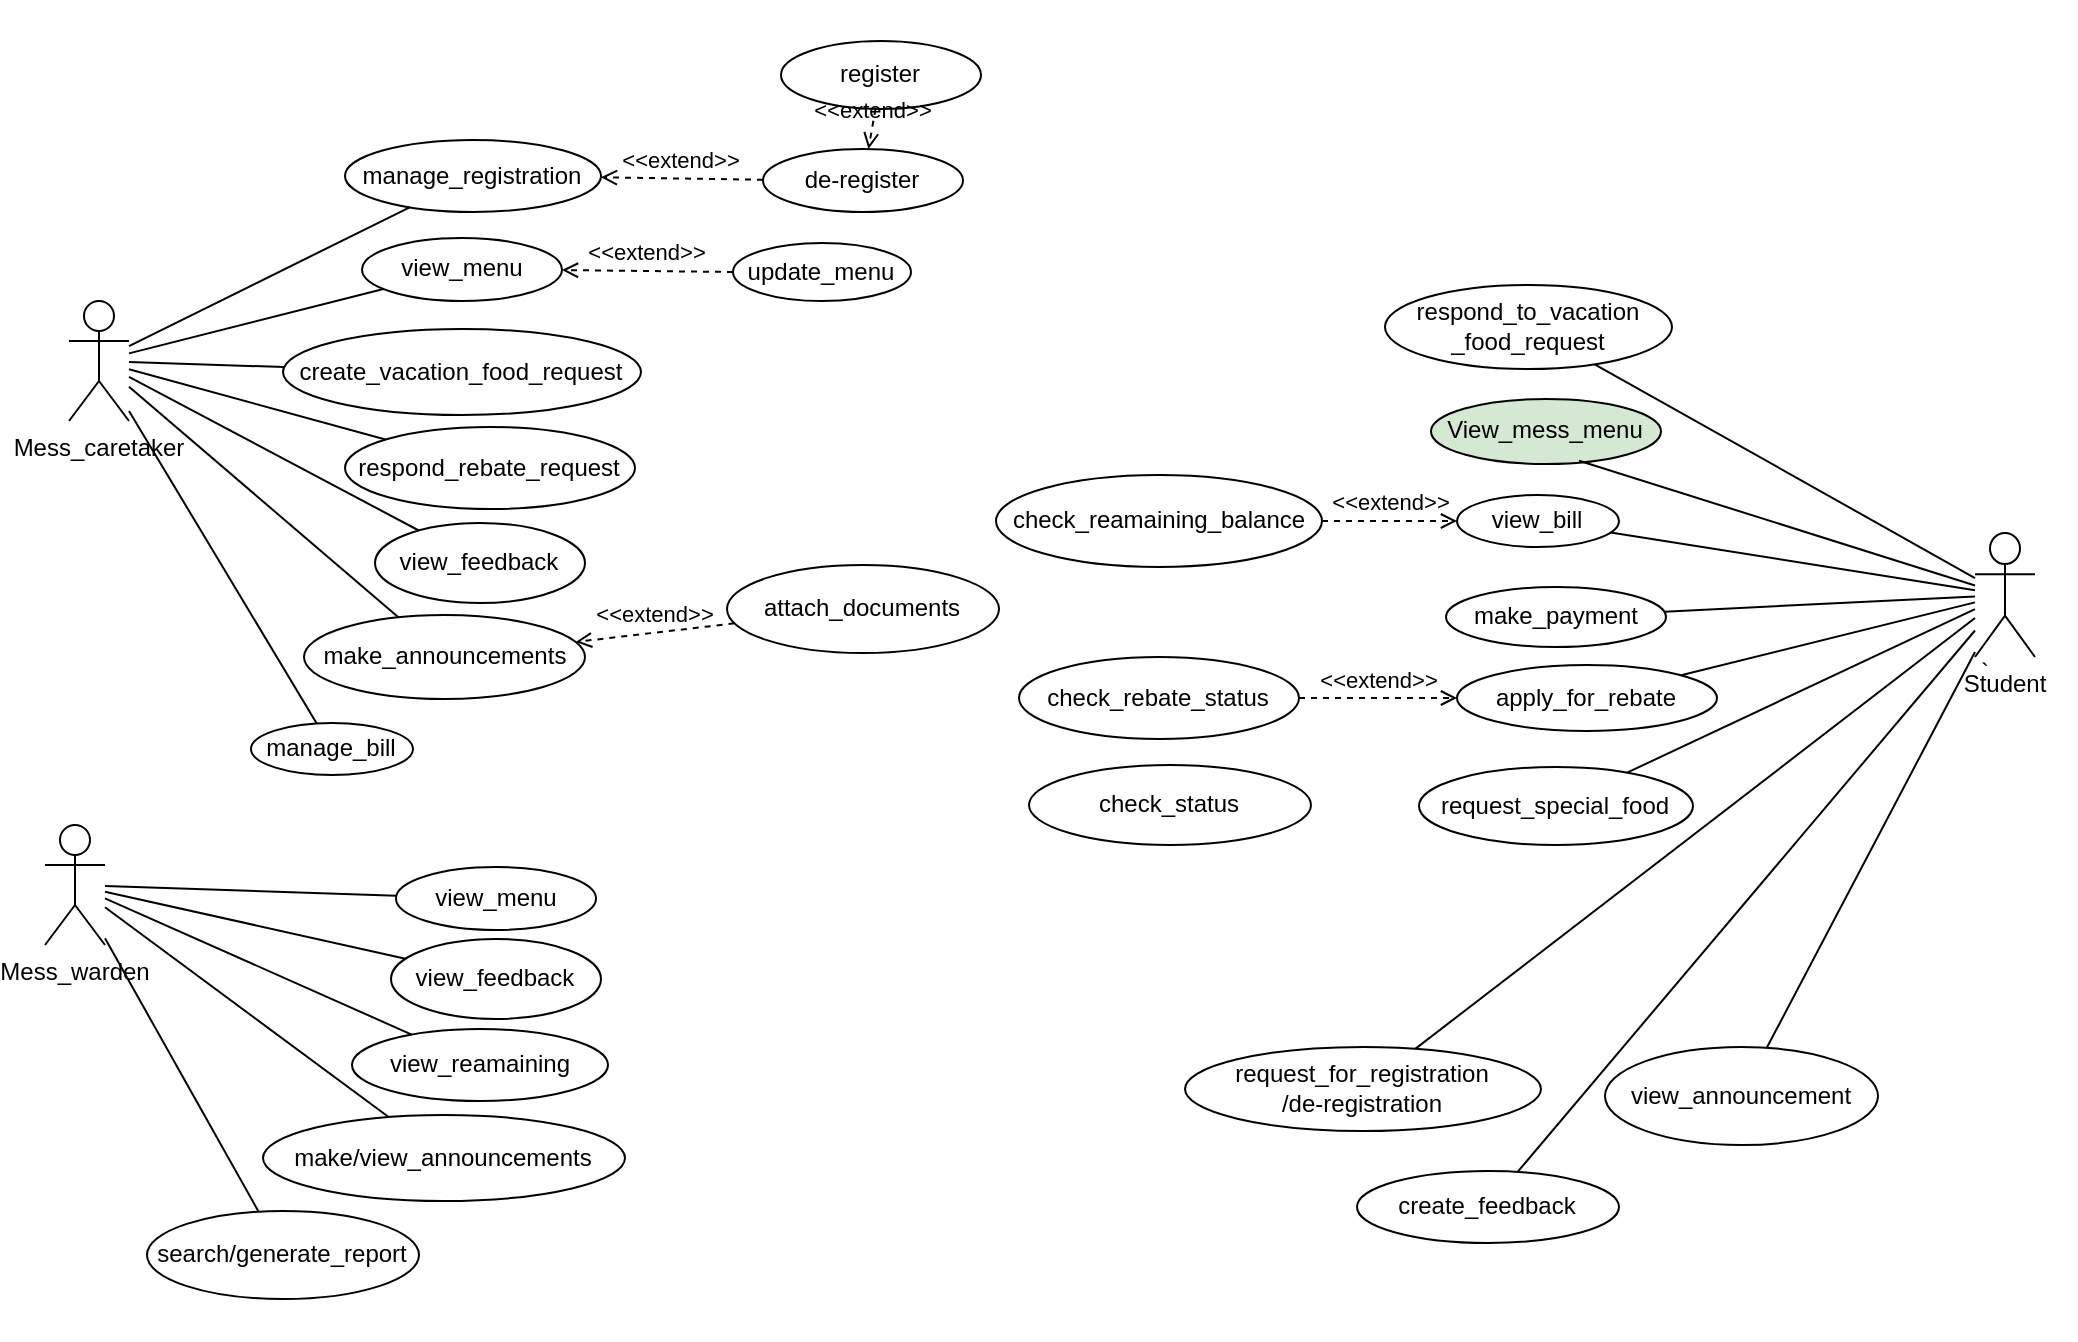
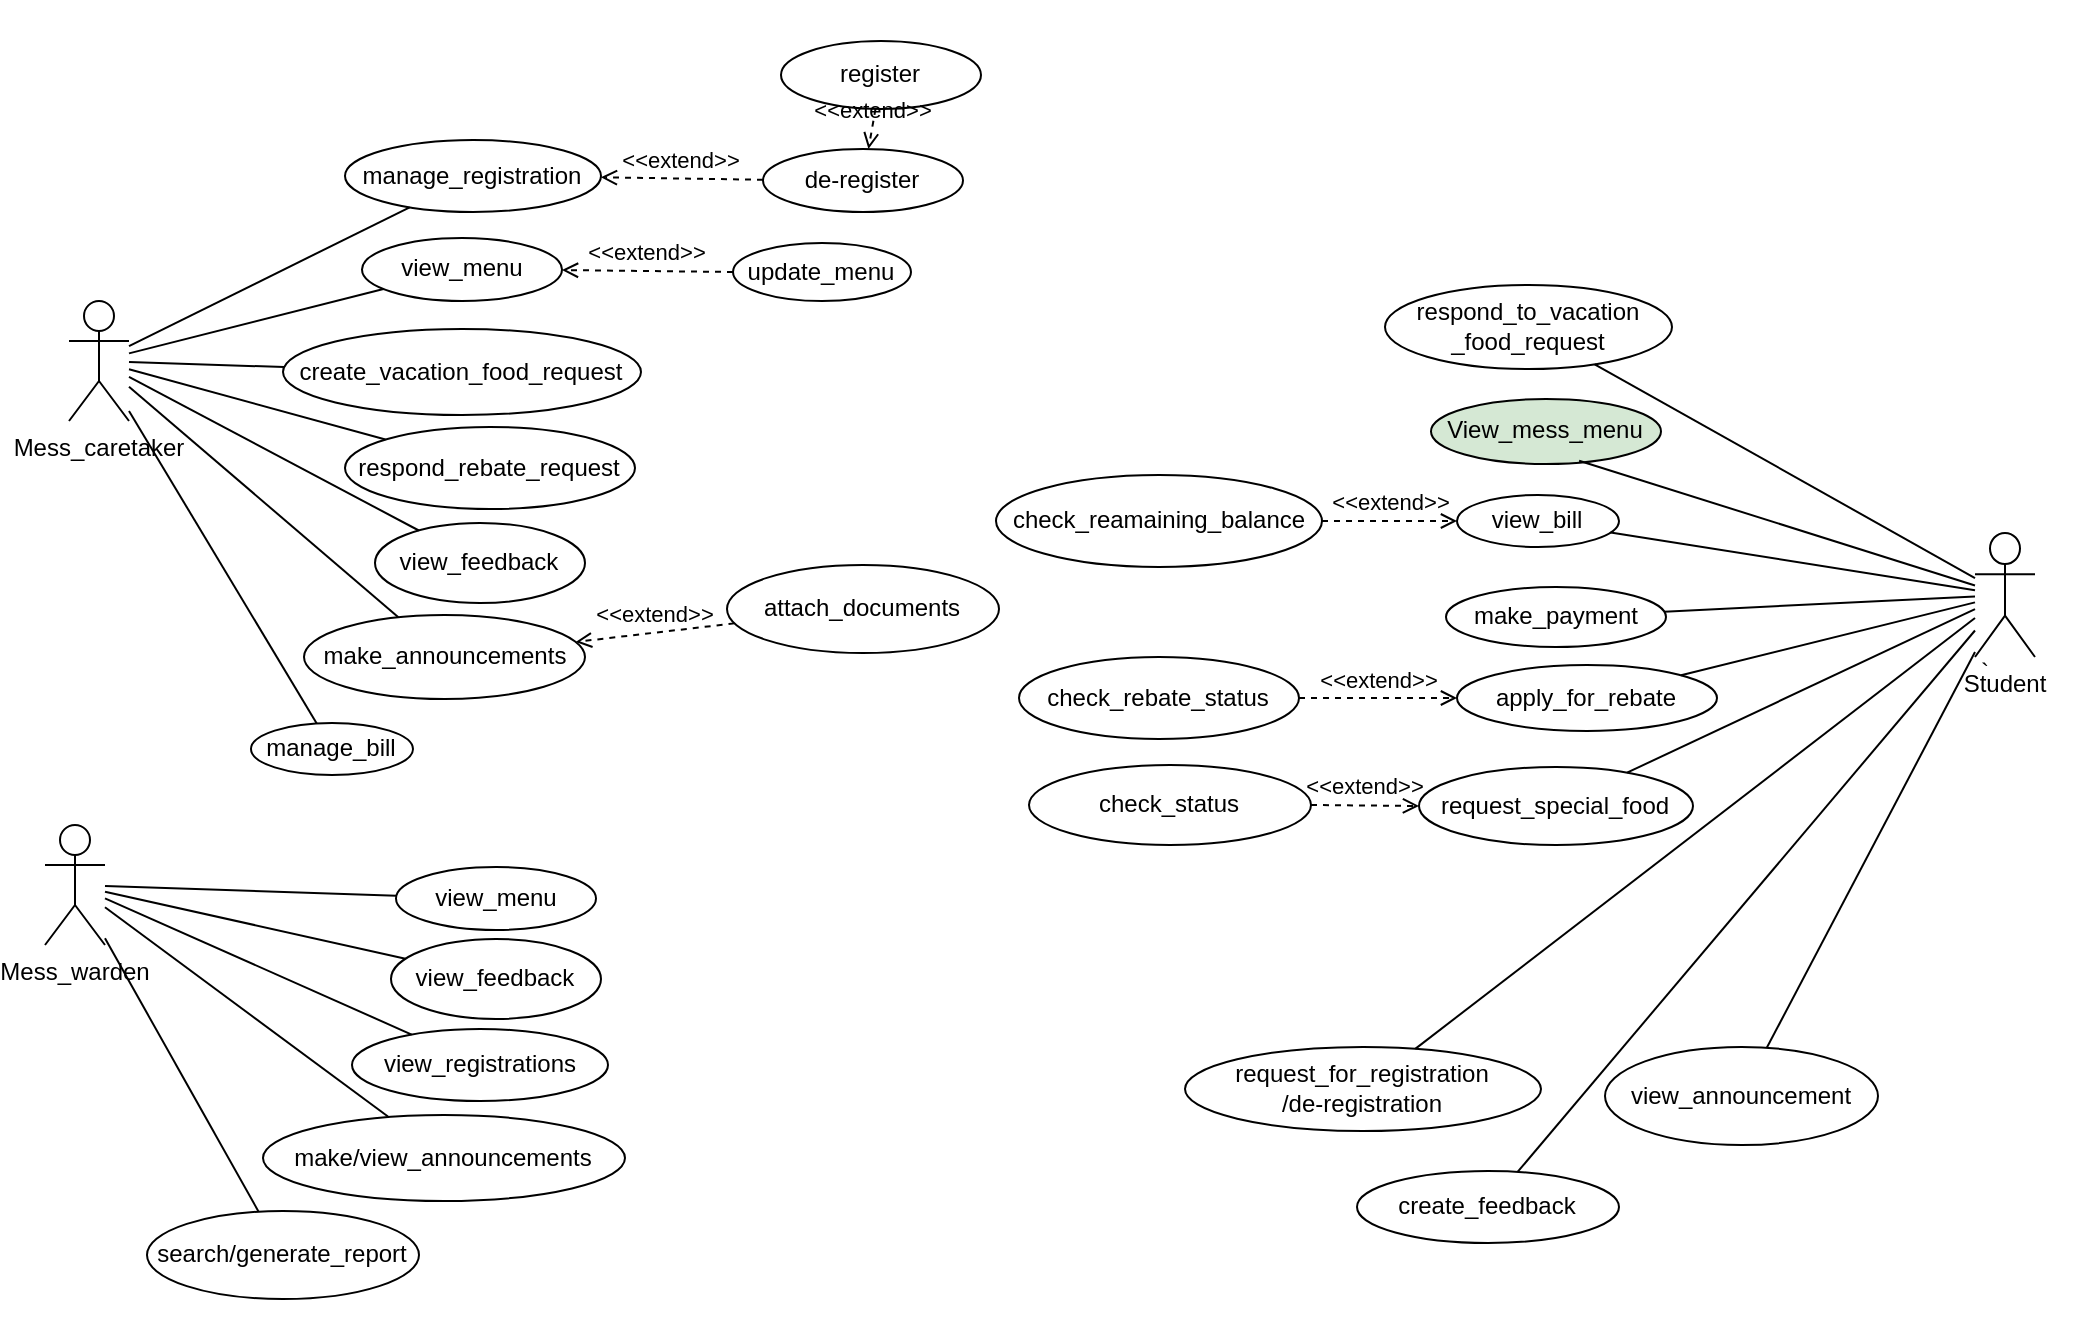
edge "check_status" -> "request_special_food": added, label "<<extend>>"
node "view_reamaining": label "view_reamaining" -> "view_registrations"
